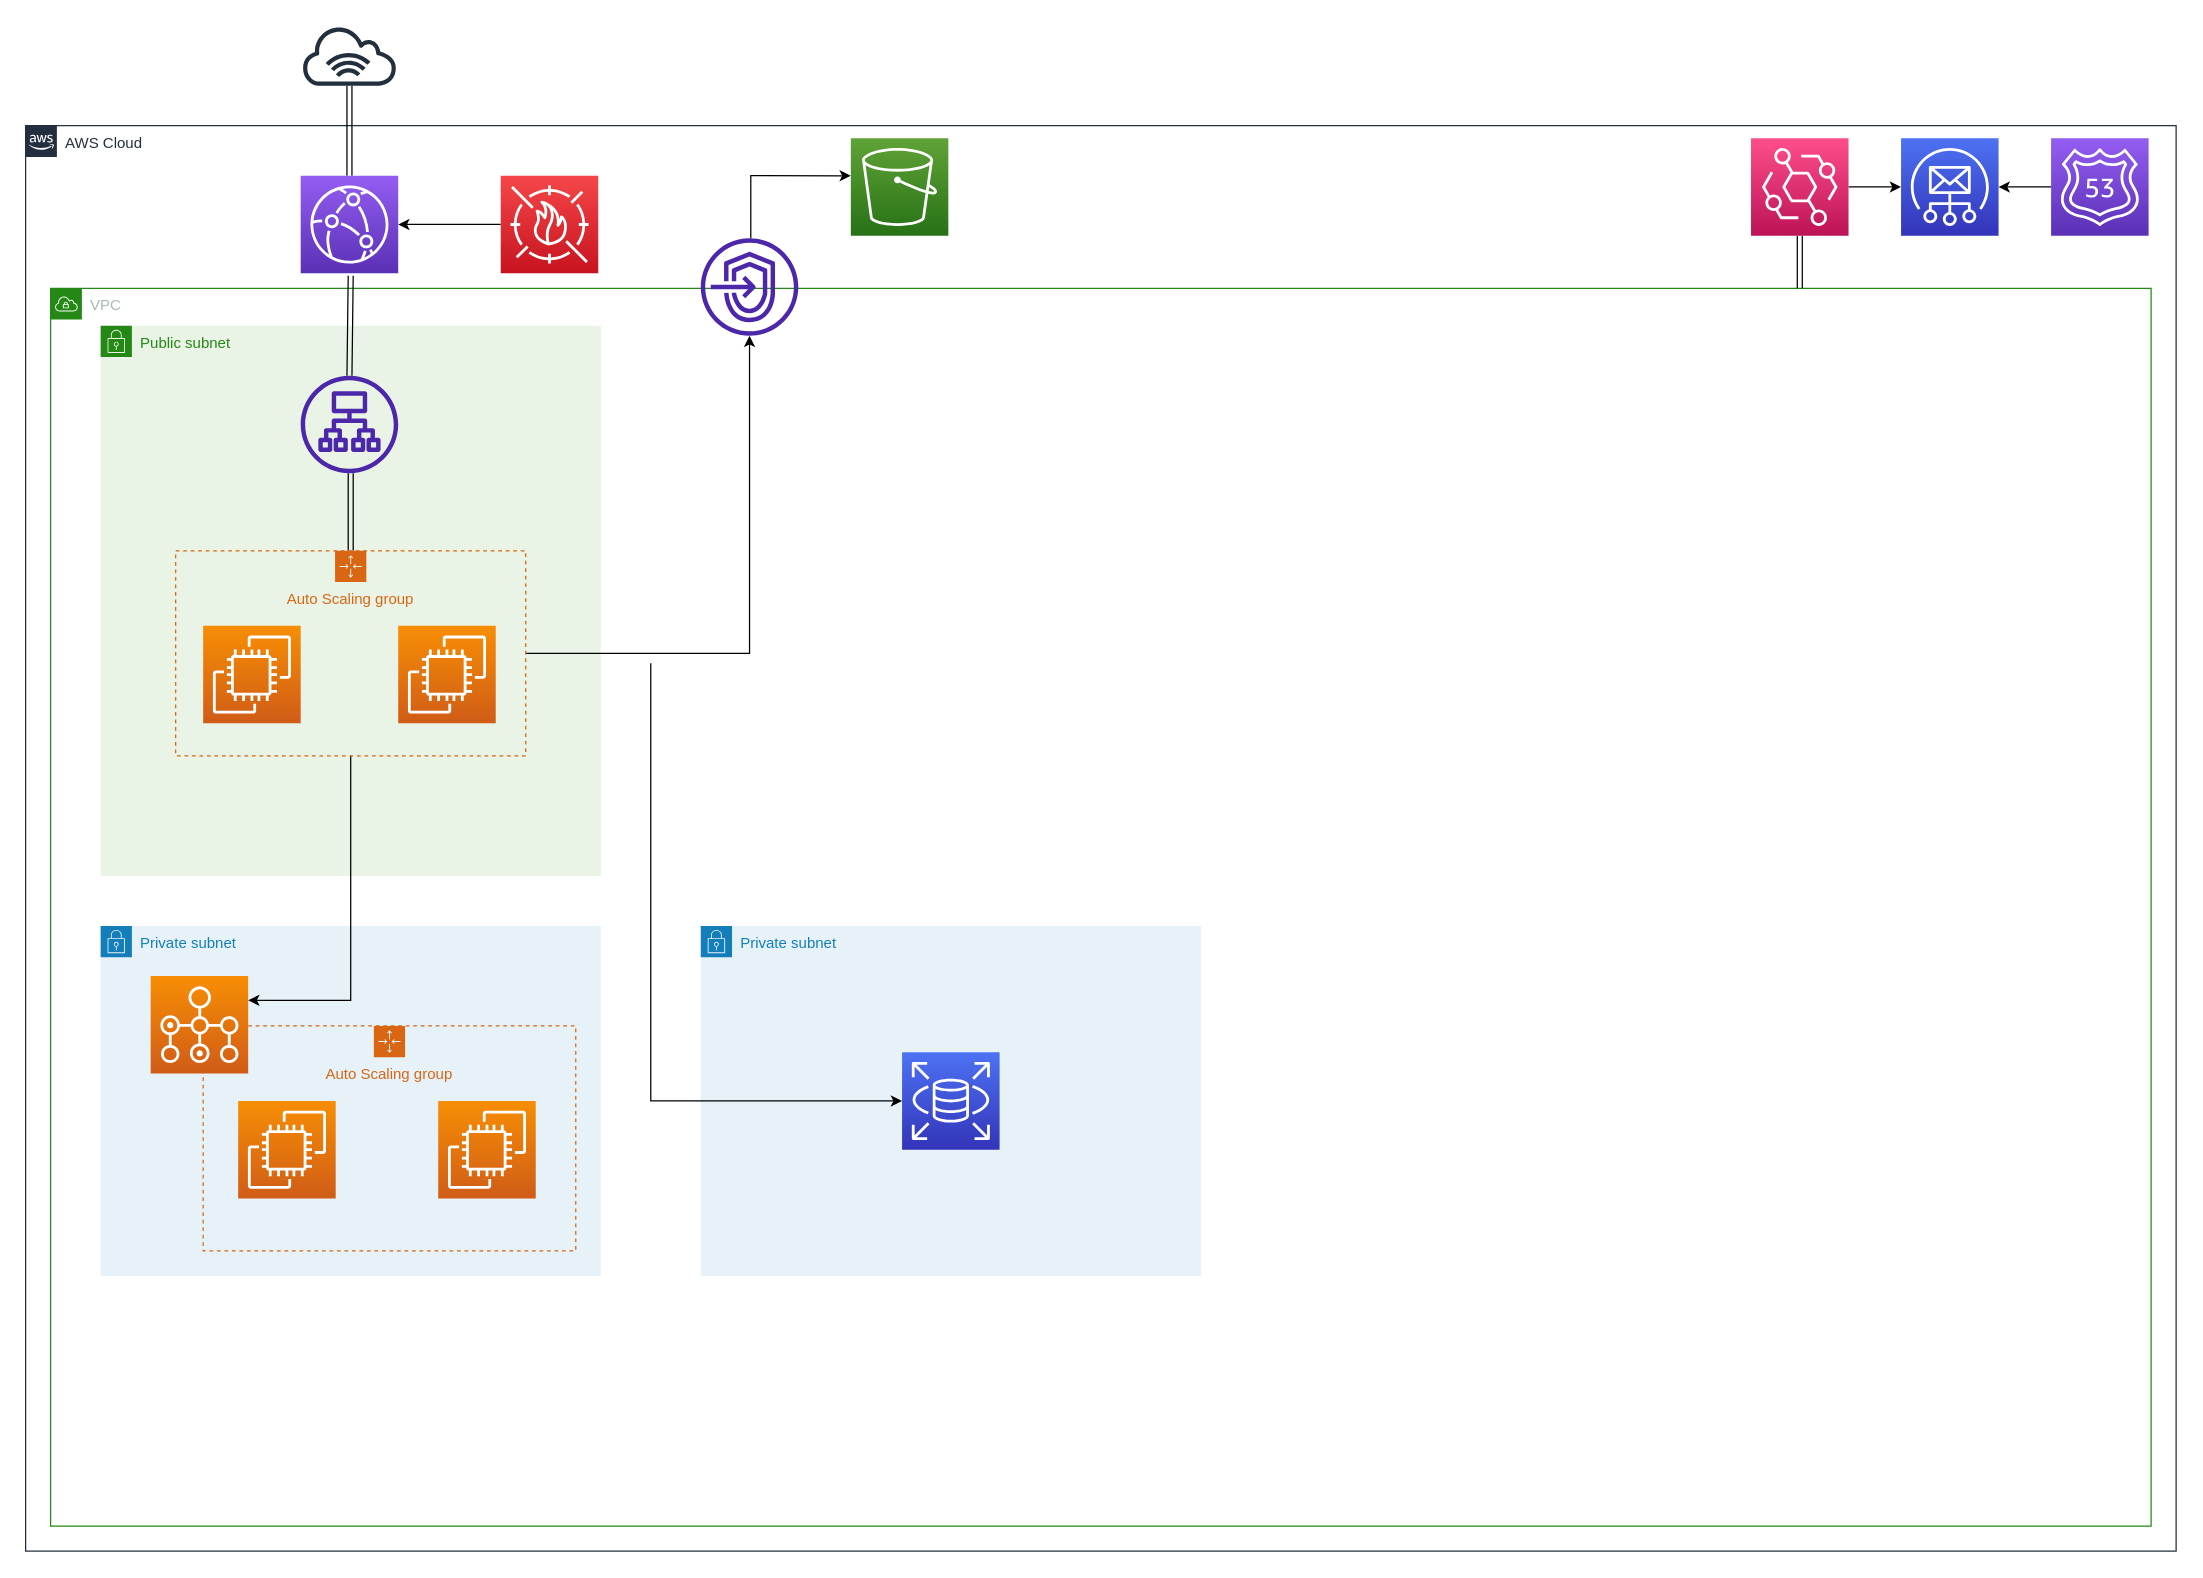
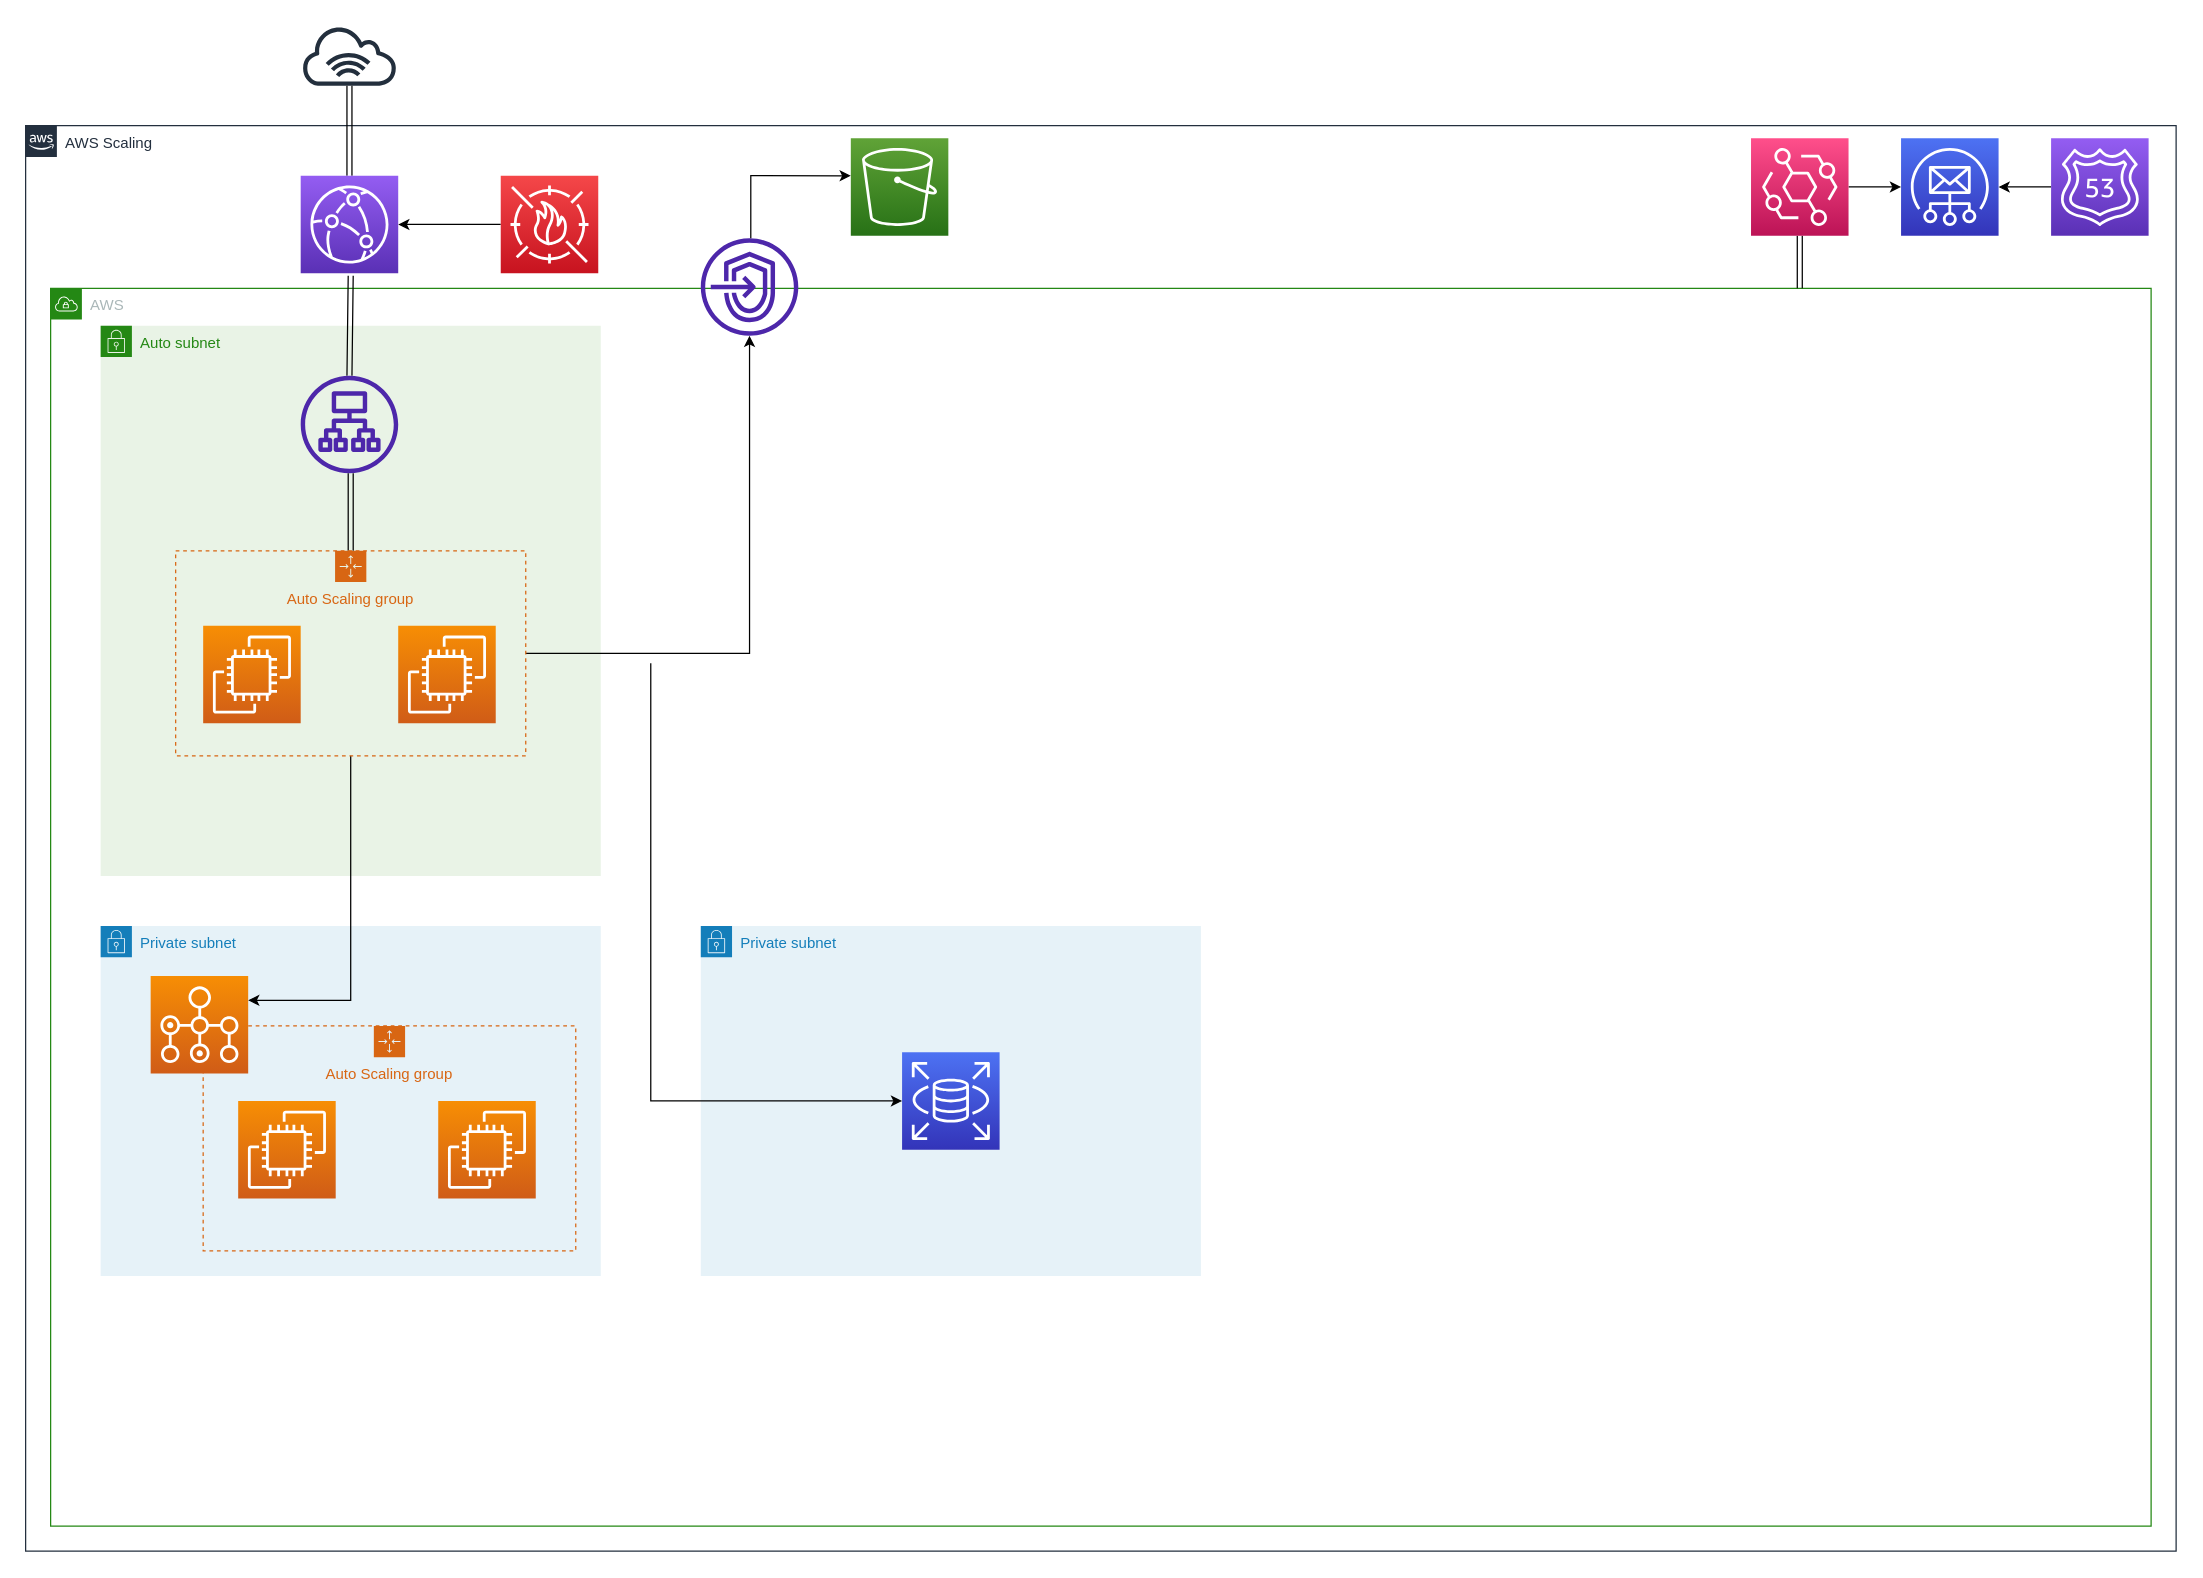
node "AWS Cloud": label "AWS Cloud" -> "AWS Scaling"
node "VPC": label "VPC" -> "AWS"
node "Public subnet": label "Public subnet" -> "Auto subnet"
